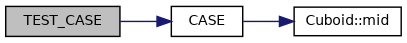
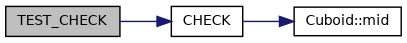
node "TEST_CASE": label "TEST_CASE" -> "TEST_CHECK"
node "CASE": label "CASE" -> "CHECK"
